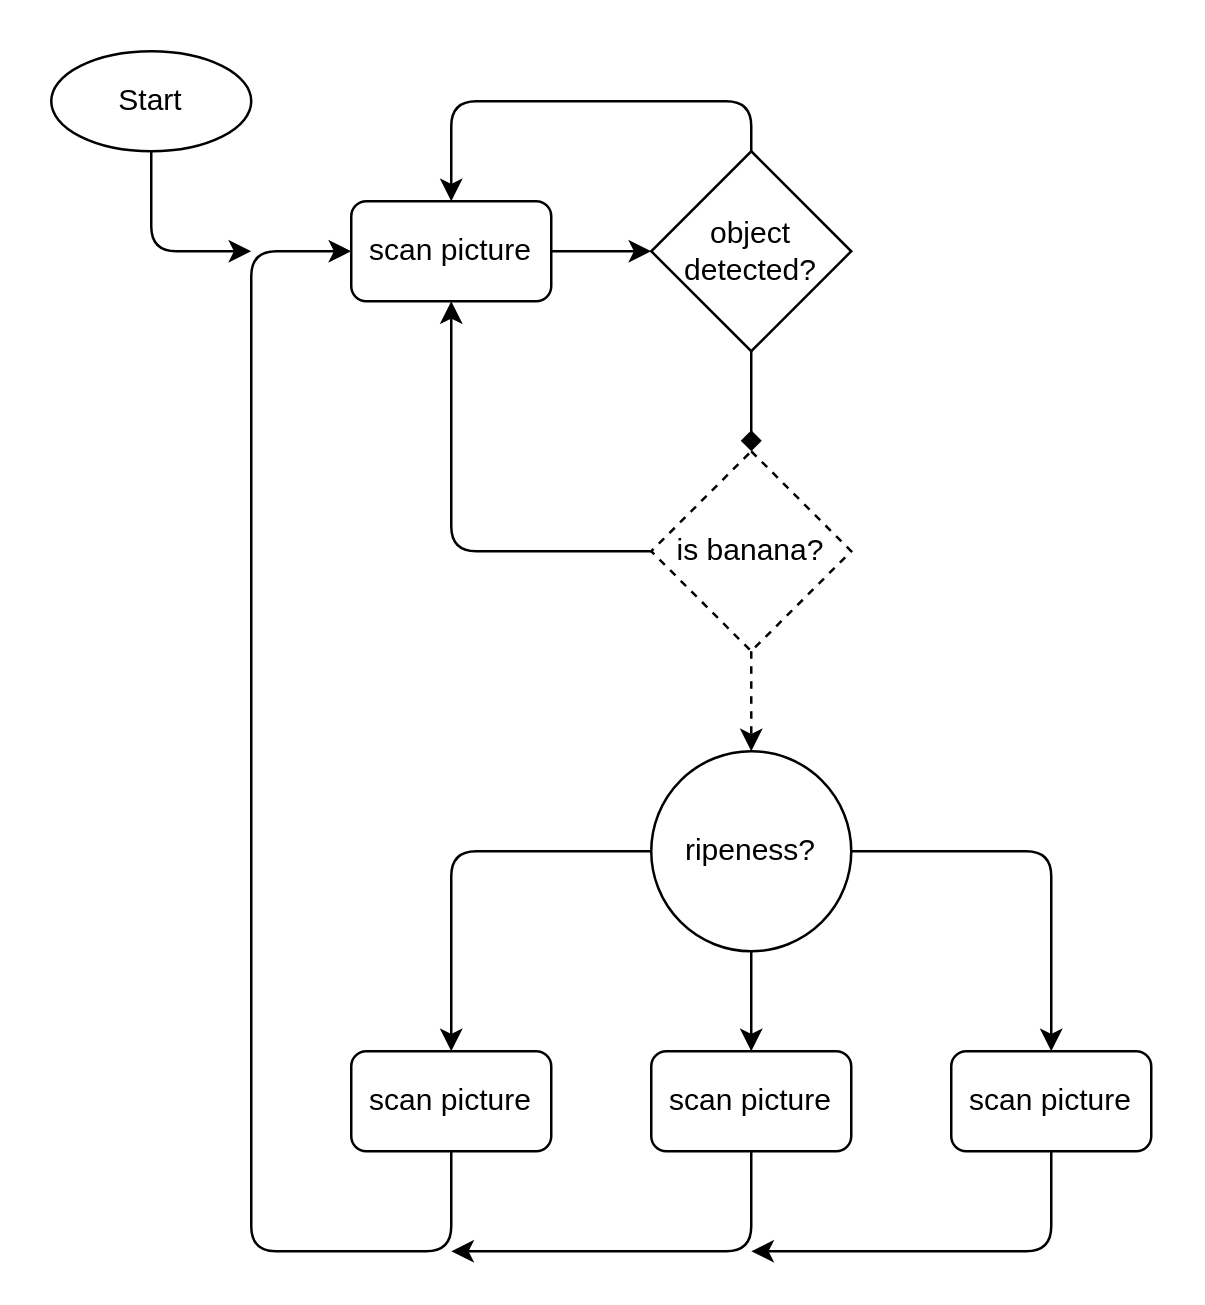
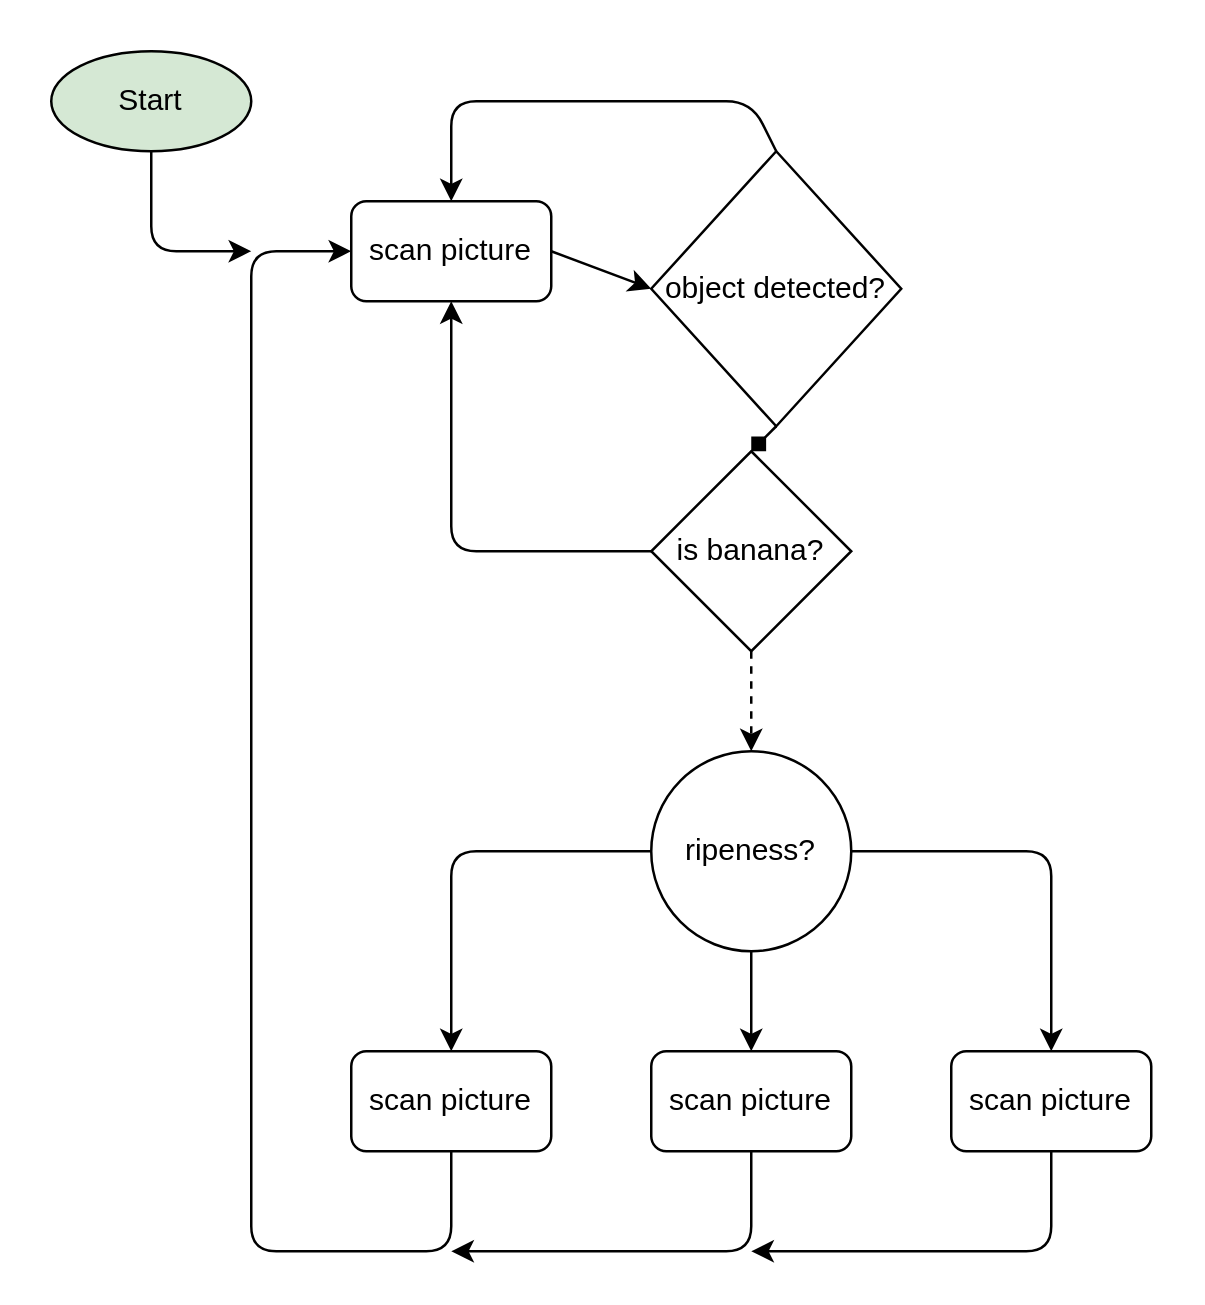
node "Start": fillcolor #ffffff -> #d5e8d4
node "object detected?": size 200x200 -> 250x275
node "is banana?": style dashed -> solid
